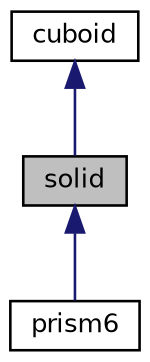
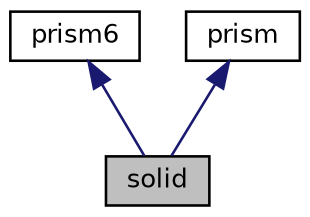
node "cuboid": label "cuboid" -> "prism"
edge "prism6" -> "solid": reversed
